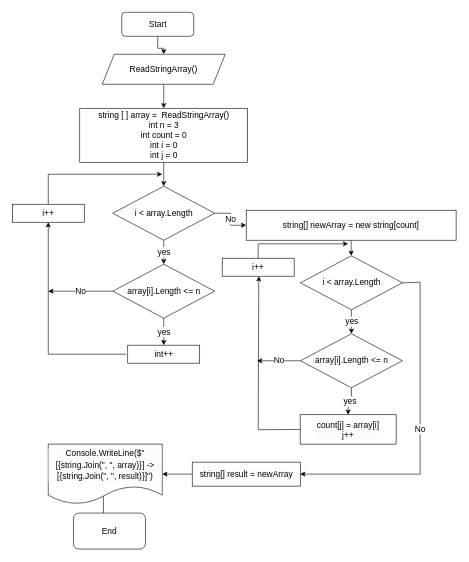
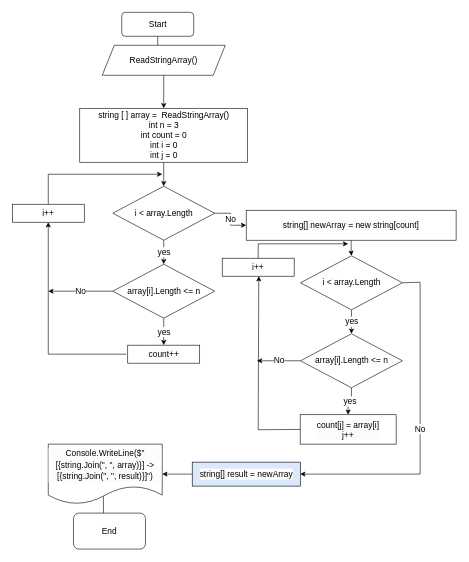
node "ReadStringArray()": moved (164, 69) -> (164, 60)
node "int++": label "int++" -> "count++"
node "string[] result = newArray": fillcolor #ffffff -> #dae8fc
